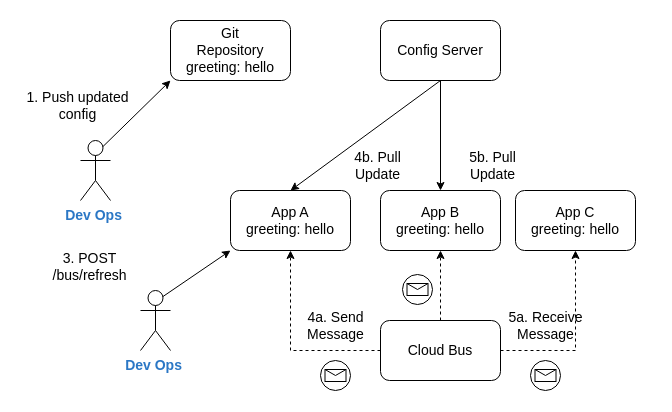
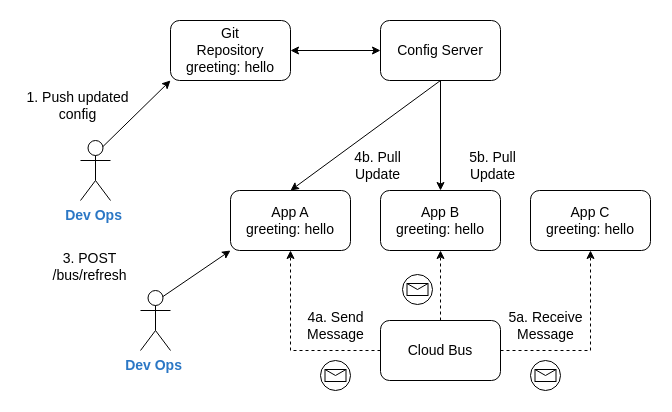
edge "Git Repository greeting: hello" -- "Config Server": added
node "App C greeting: hello": moved (576, 221) -> (591, 221)
